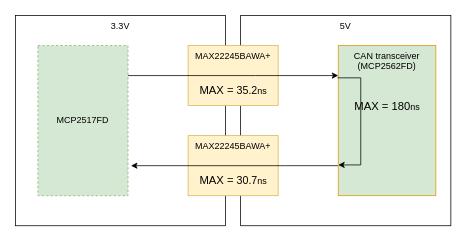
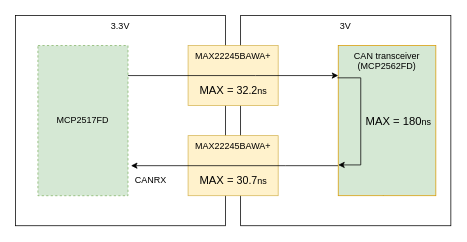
node "5V": label "5V" -> "3V"
node "MAX = 35.2ns": label "MAX = 35.2ns" -> "MAX = 32.2ns"
node "MAX = 180ns": moved (387, 105) -> (398, 120)
node "CANRX": added
